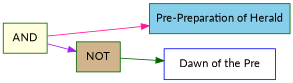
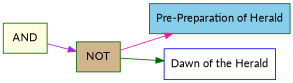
edge "AND" -> "Pre-Preparation of Herald": now "NOT" -> "Pre-Preparation of Herald"
node "Dawn of the Pre": label "Dawn of the Pre" -> "Dawn of the Herald"
